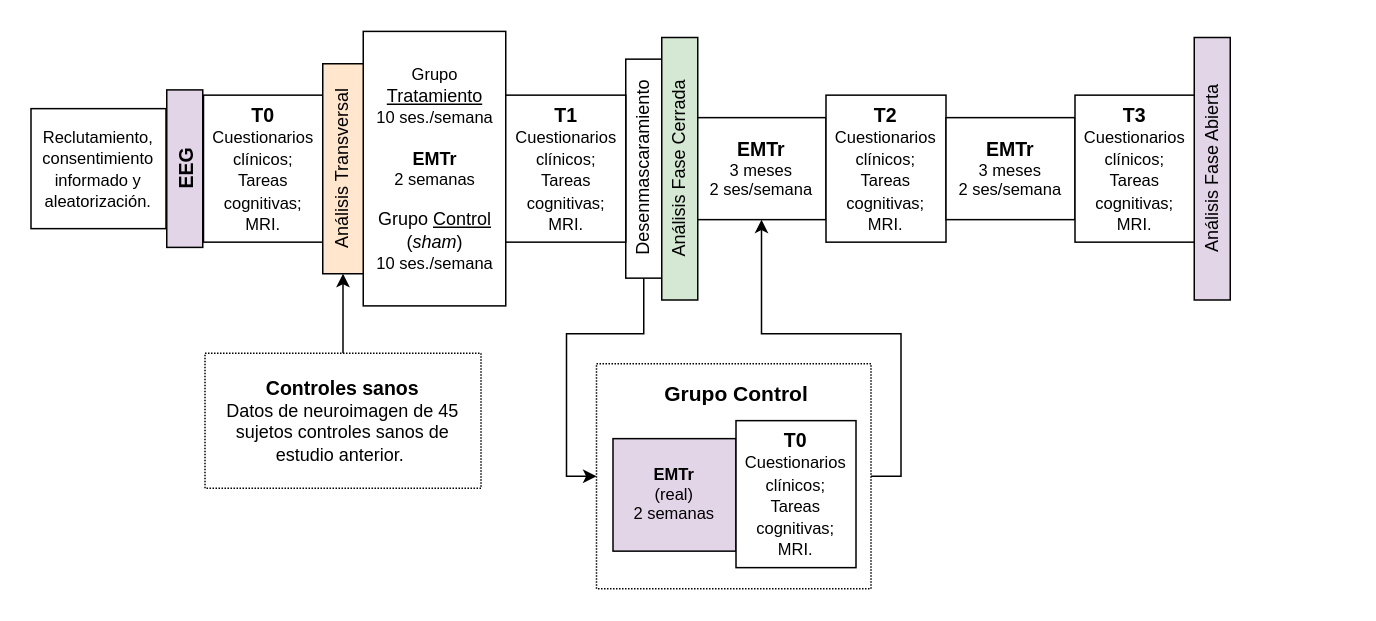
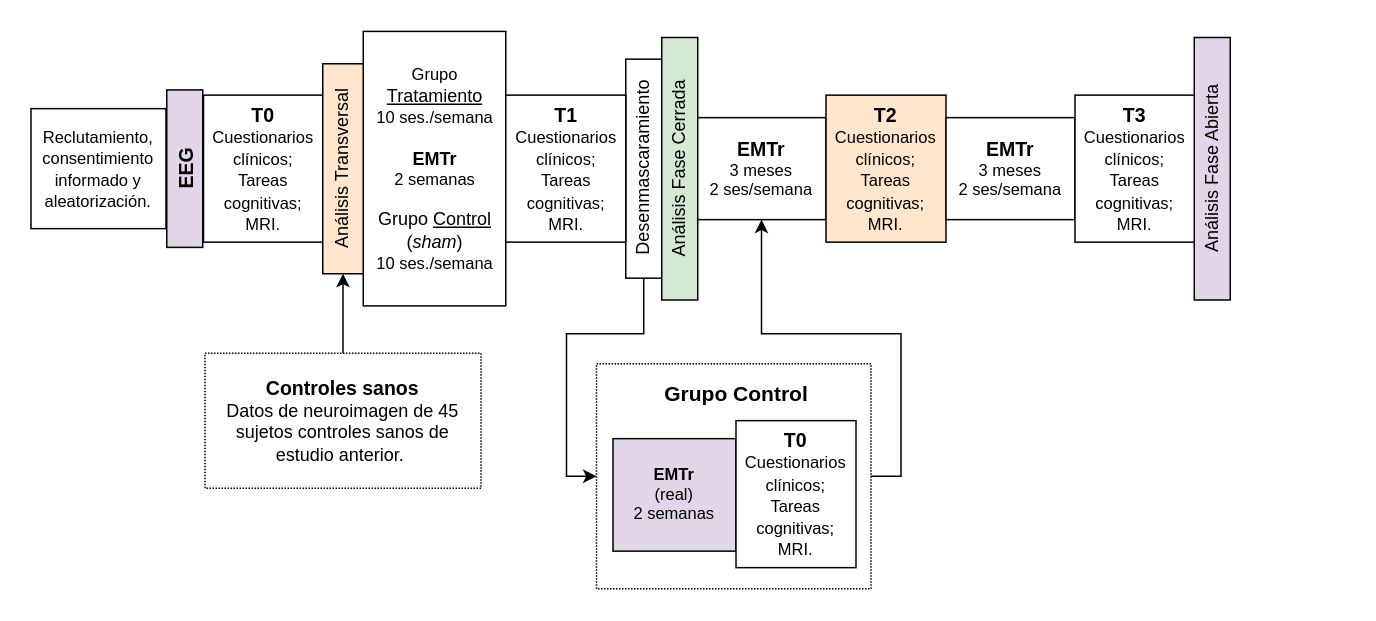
node "T2 Cuestionarios clínicos; Tareas cognitivas; MRI.": fillcolor #ffffff -> #ffe6cc
